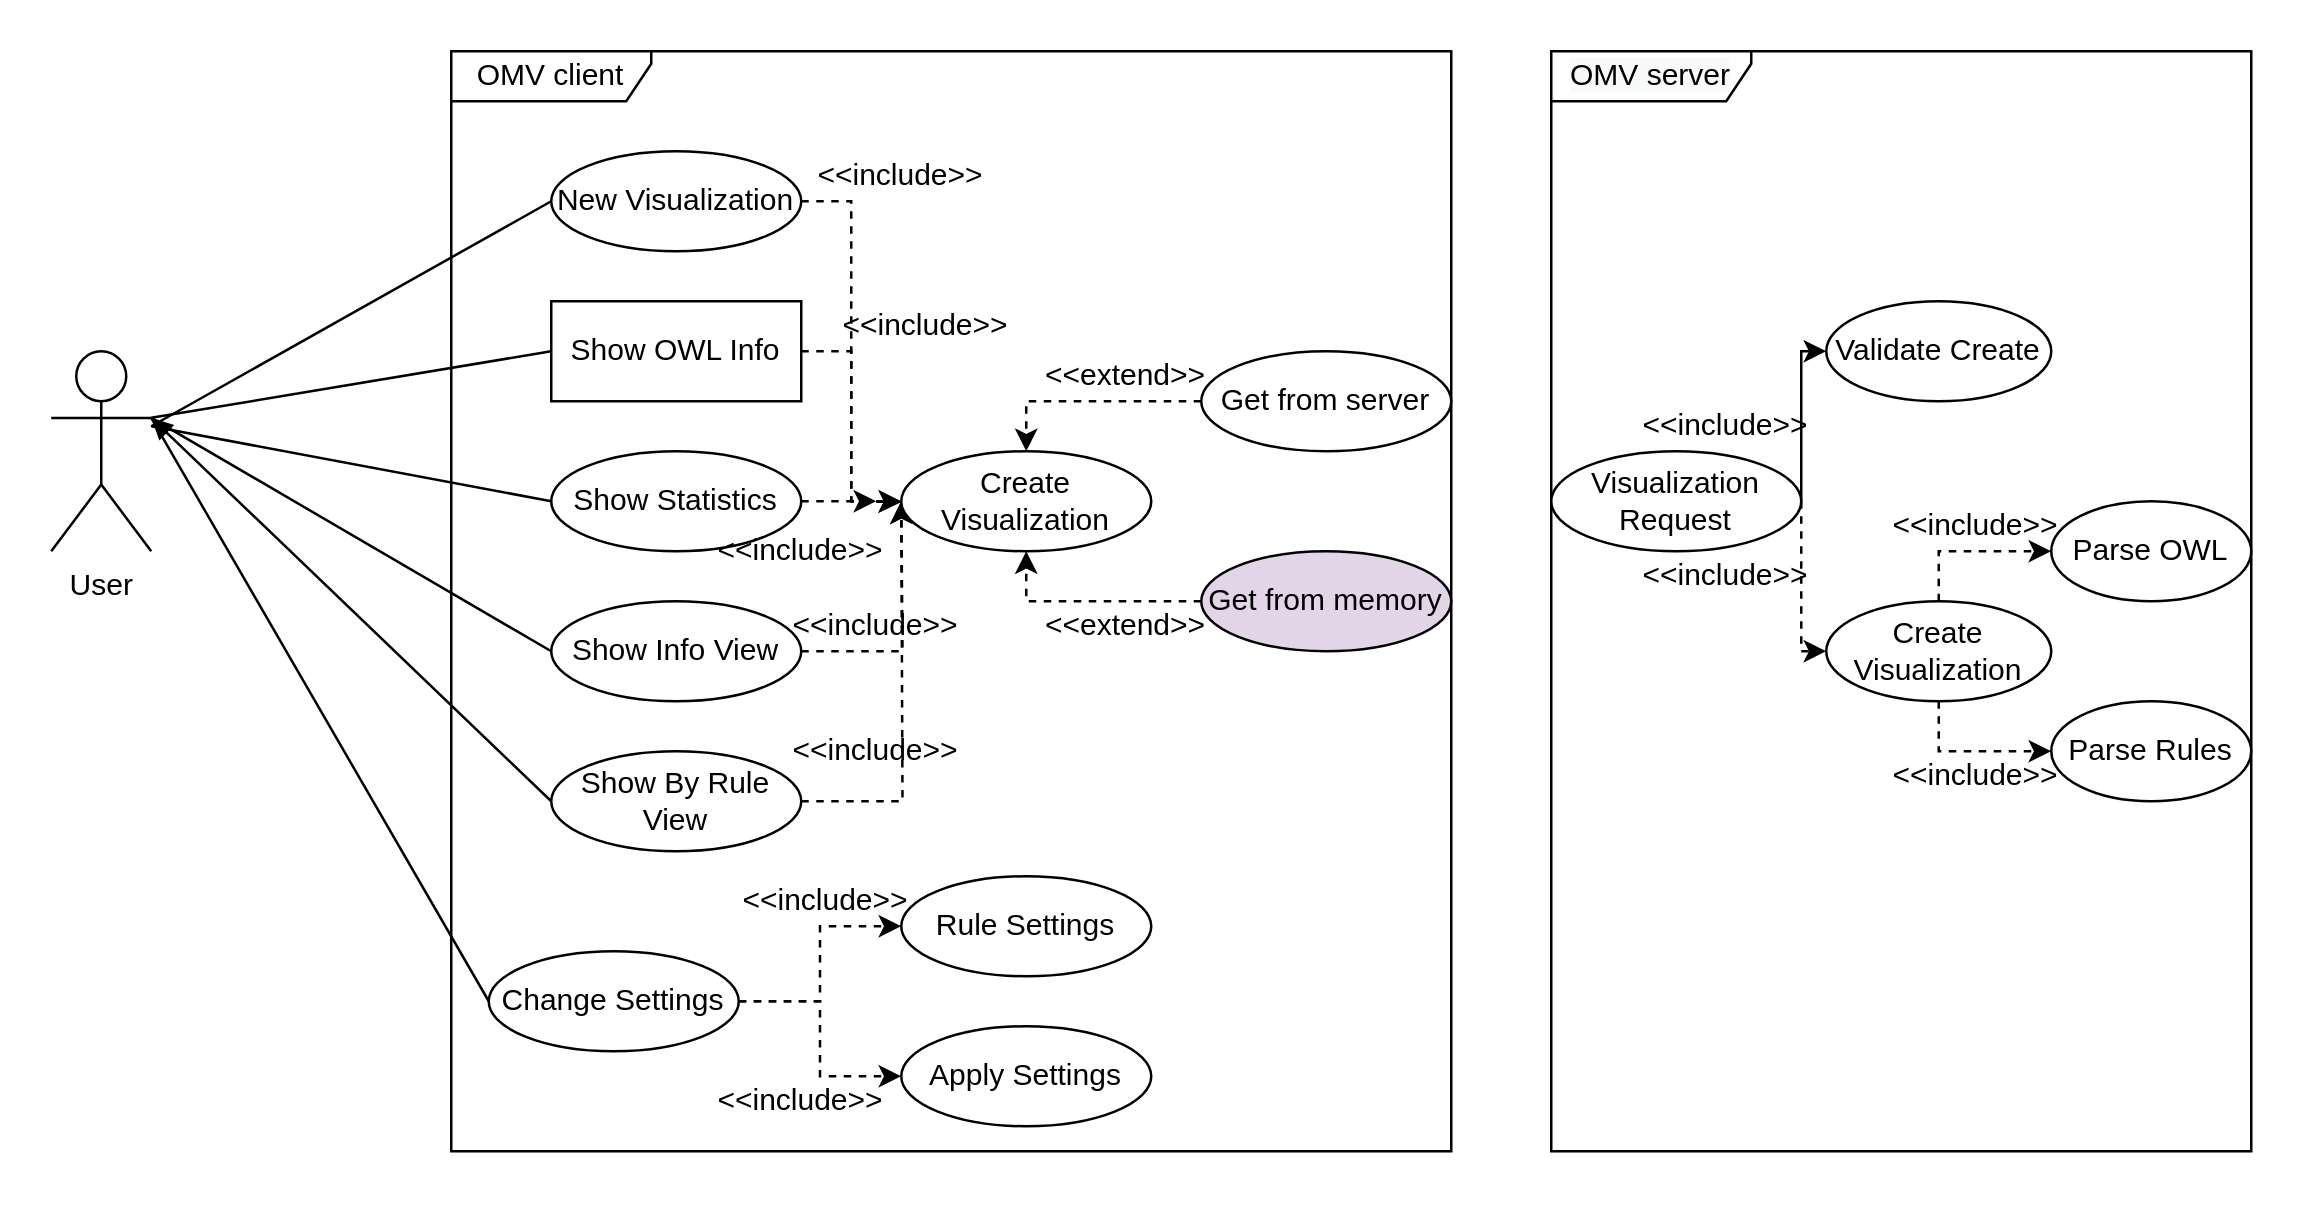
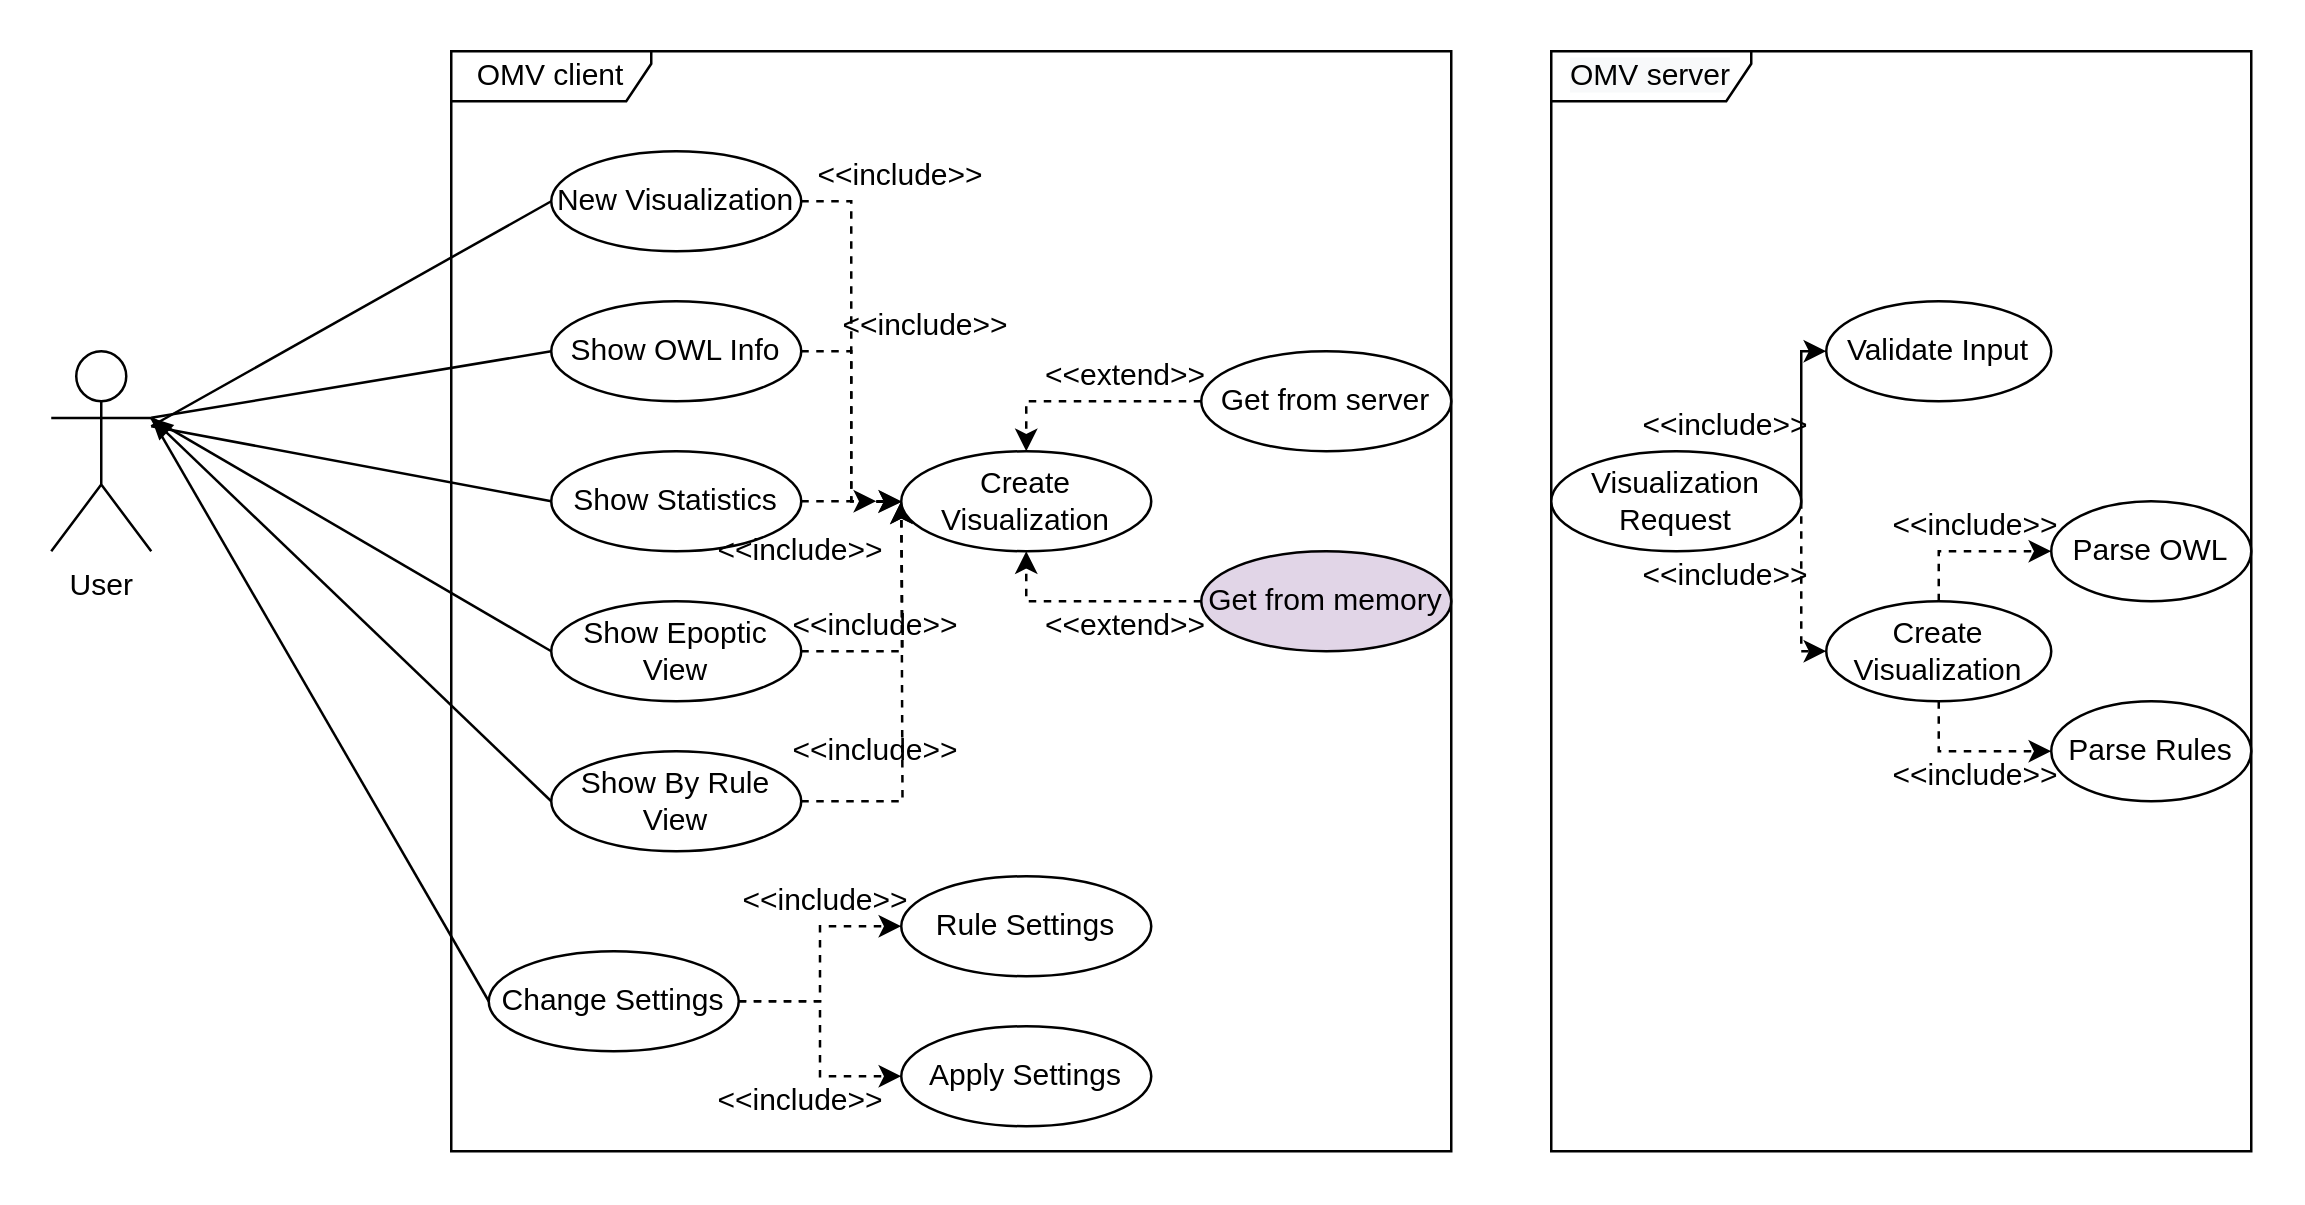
node "Show OWL Info": shape rectangle -> ellipse
node "Validate Create": label "Validate Create" -> "Validate Input"
node "Show Info View": label "Show Info View" -> "Show Epoptic View"
